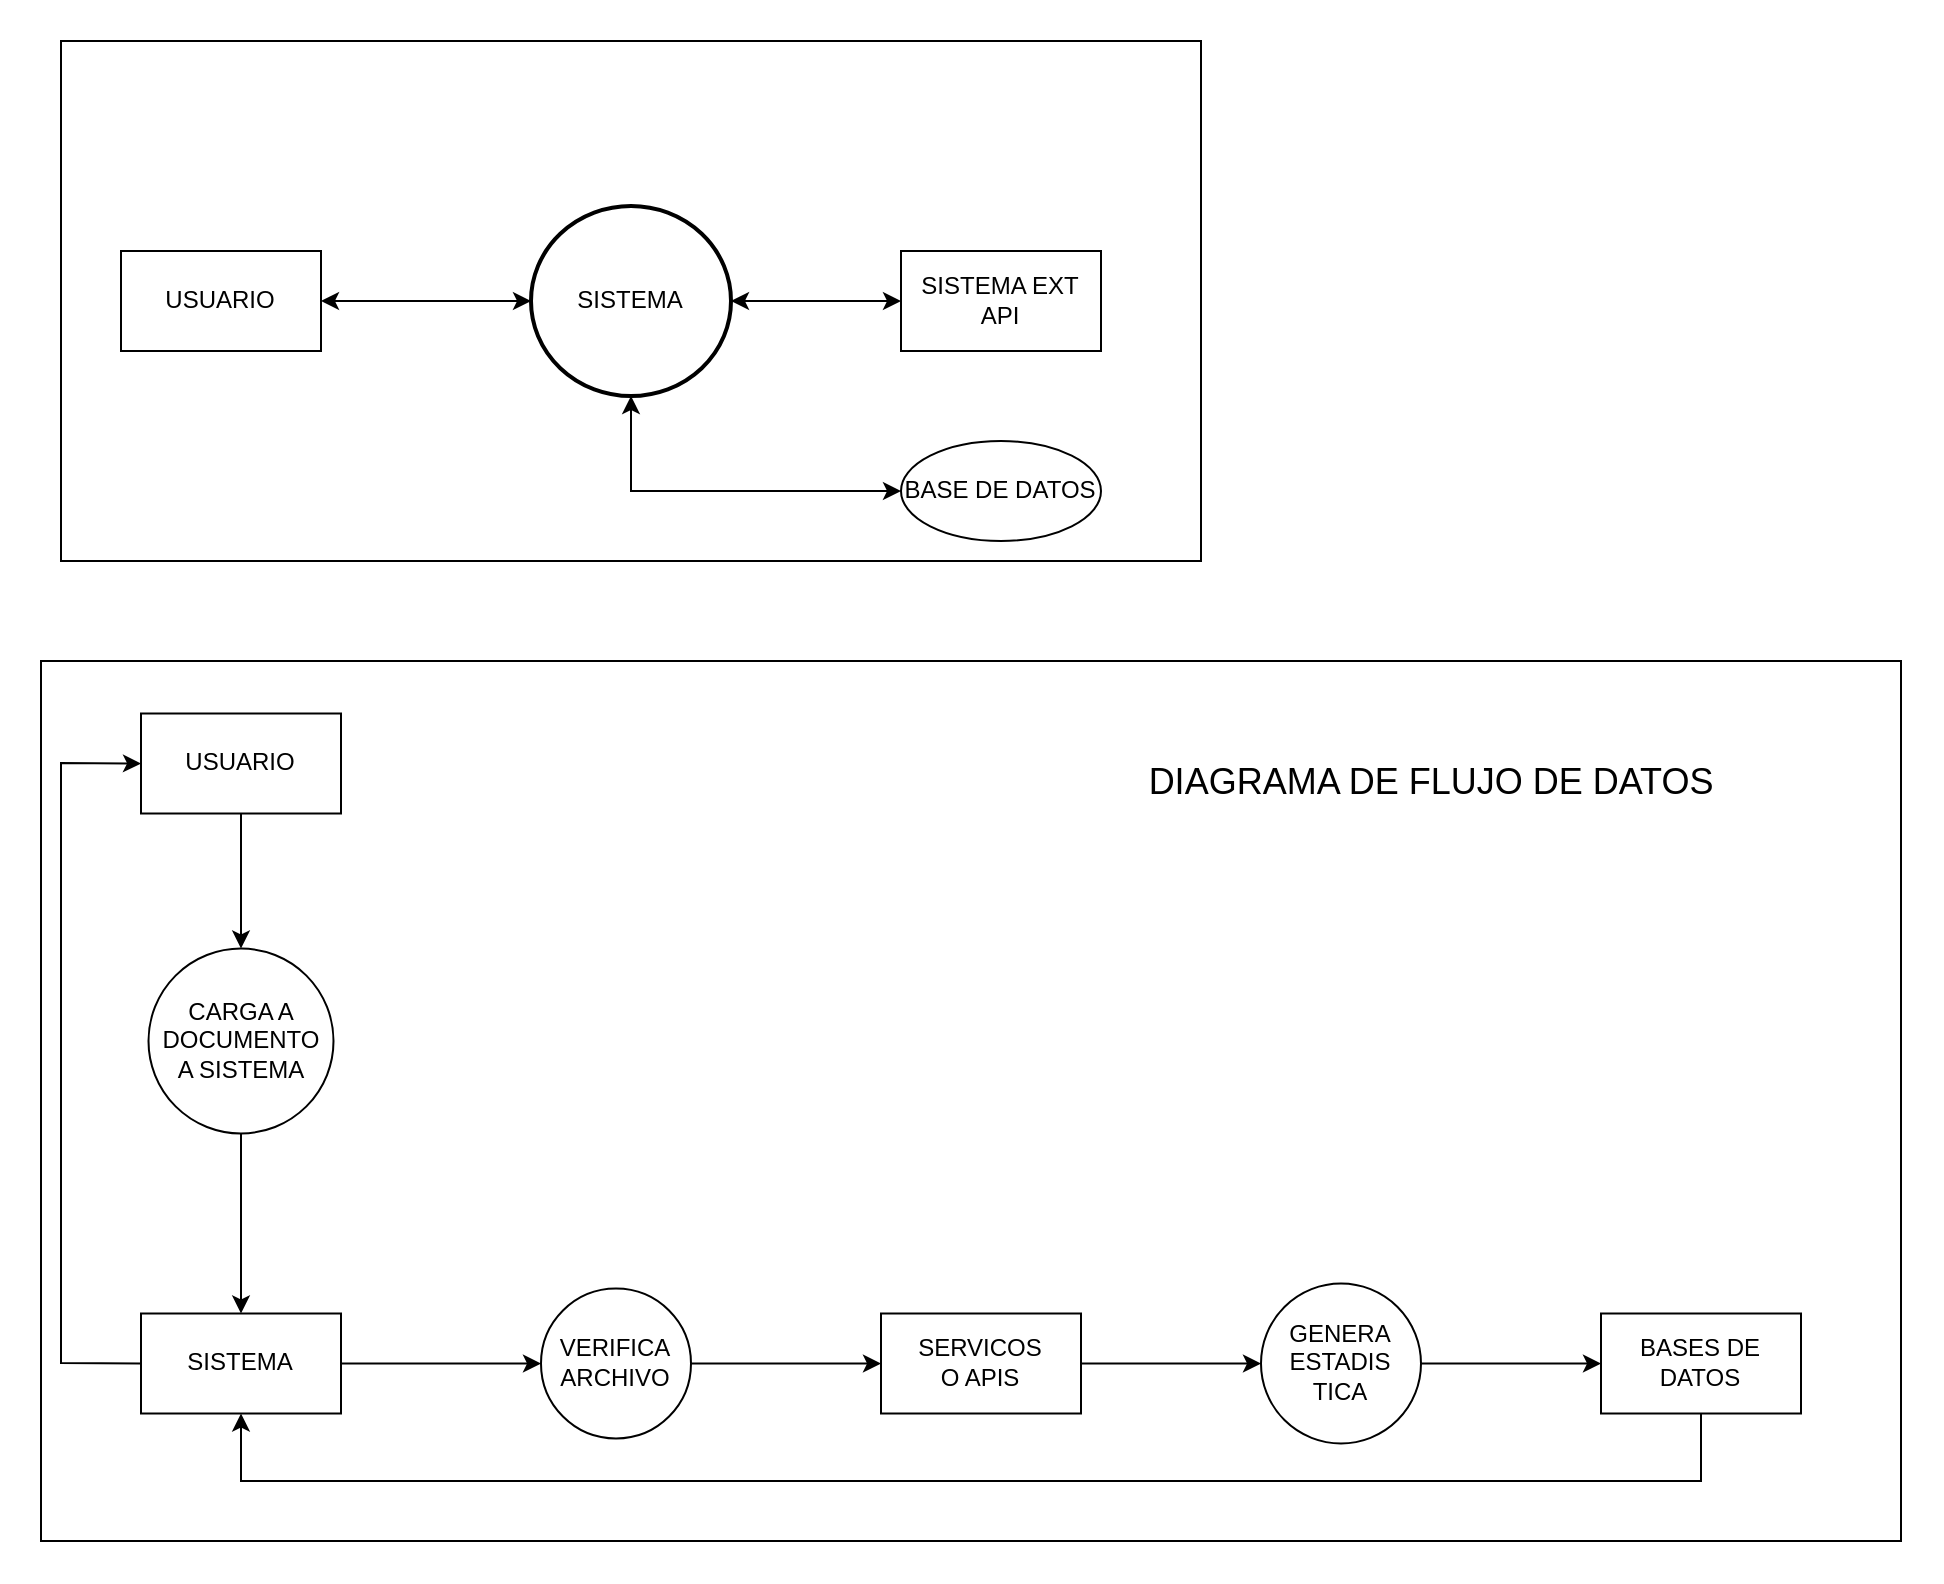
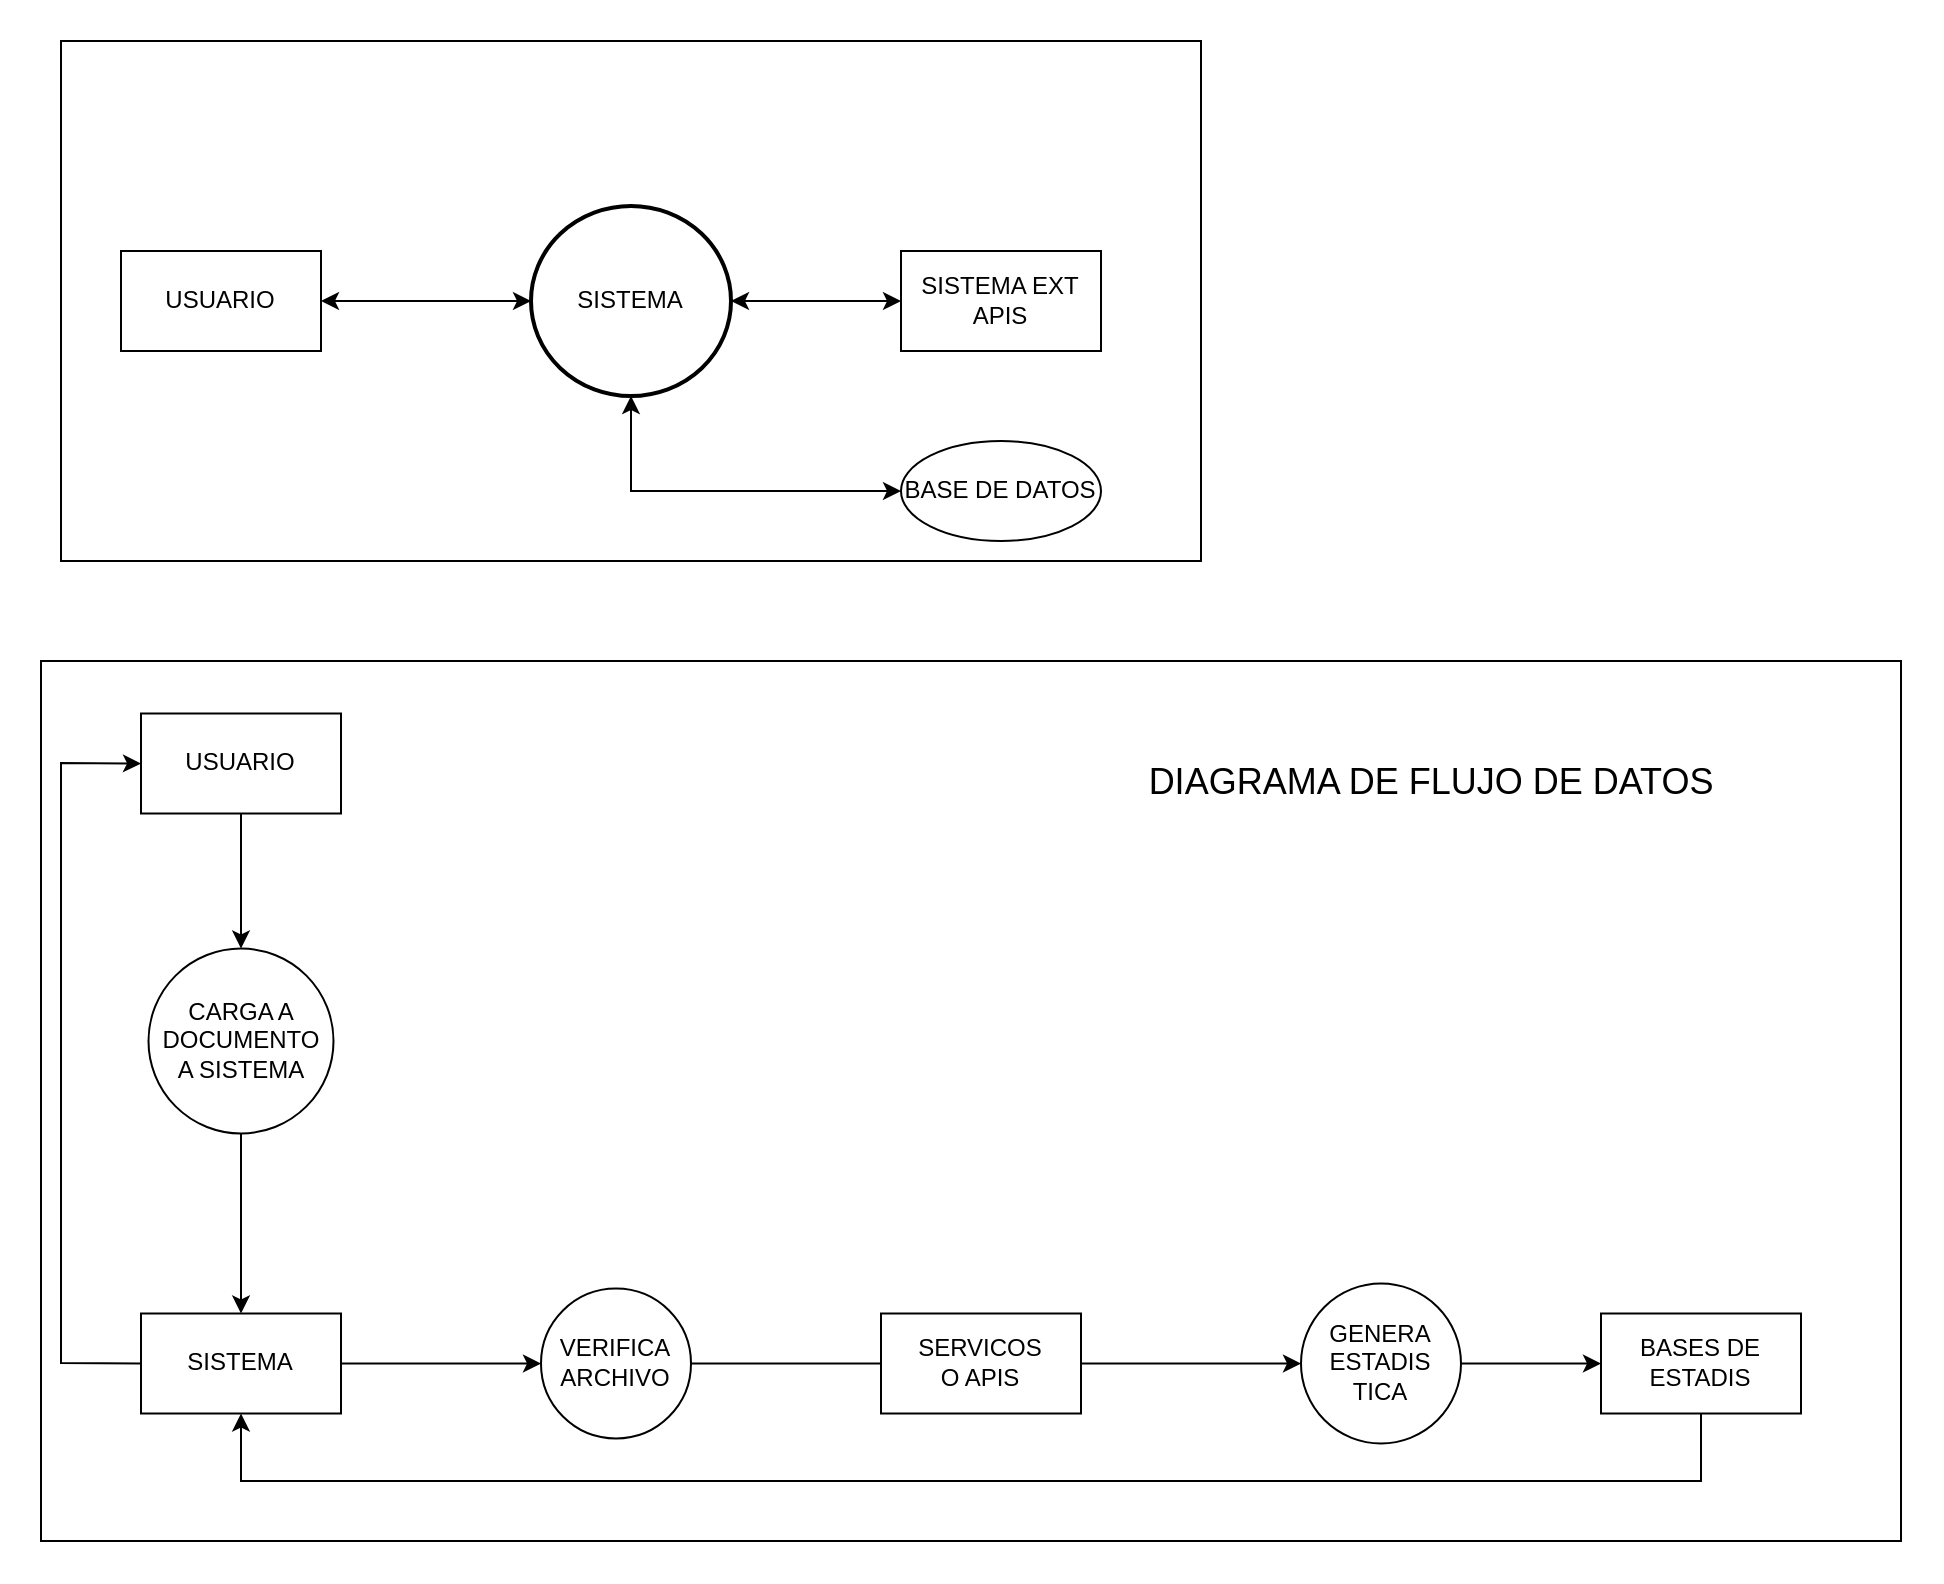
node "SISTEMA EXT API": label "SISTEMA EXT API" -> "SISTEMA EXT APIS"
node "BASES DE DATOS": label "BASES DE DATOS" -> "BASES DE ESTADIS"
edge "VERIFICA ARCHIVO" -> "SERVICOS O APIS": arrowhead classic -> none
node "GENERA ESTADIS TICA": moved (1341, 1364) -> (1381, 1364)
